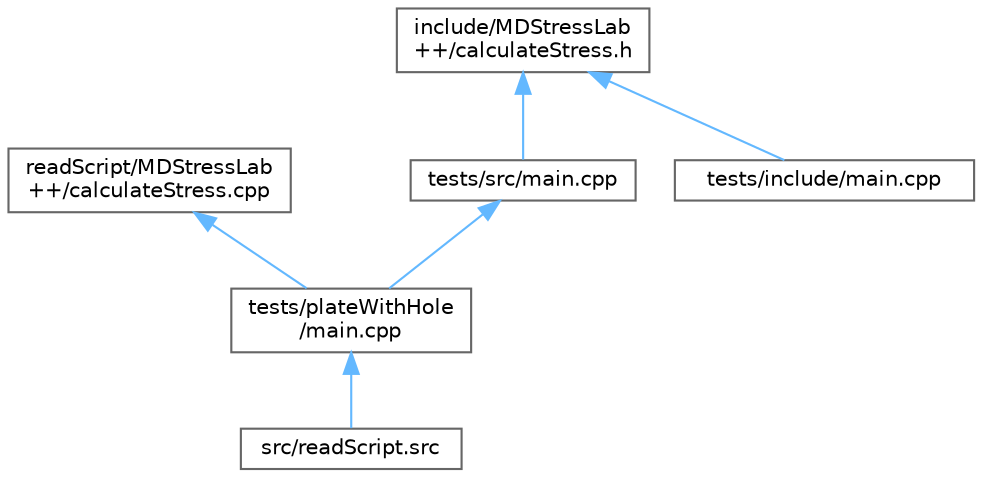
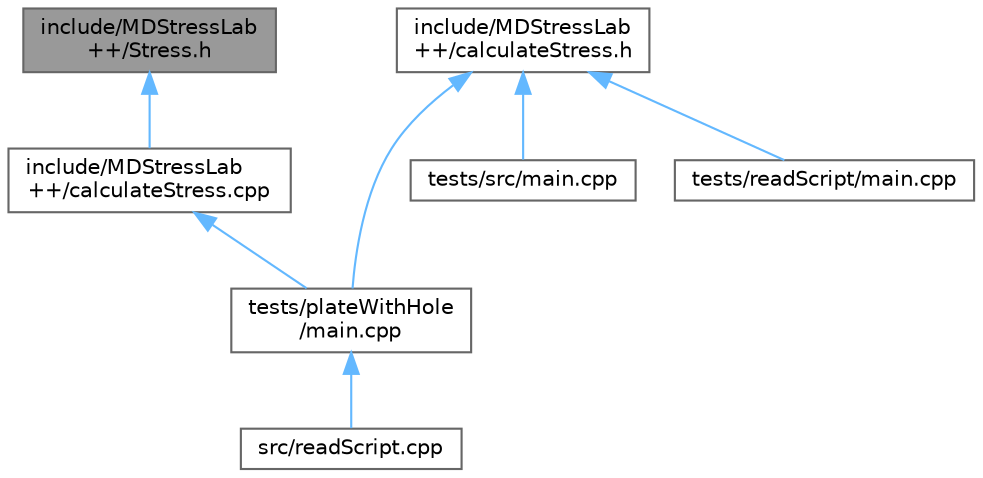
node "include/MDStressLab ++/Stress.h": added
node "readScript/MDStressLab ++/calculateStress.cpp": label "readScript/MDStressLab ++/calculateStress.cpp" -> "include/MDStressLab ++/calculateStress.cpp"
node "tests/include/main.cpp": label "tests/include/main.cpp" -> "tests/readScript/main.cpp"
edge "tests/plateWithHole /main.cpp" -> "tests/src/main.cpp": now "tests/plateWithHole /main.cpp" -> "include/MDStressLab ++/calculateStress.h"
node "src/readScript.src": label "src/readScript.src" -> "src/readScript.cpp"
